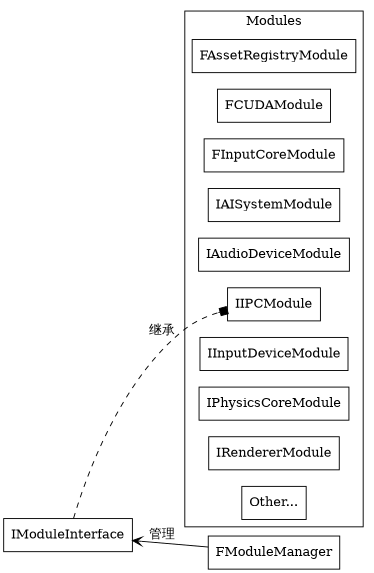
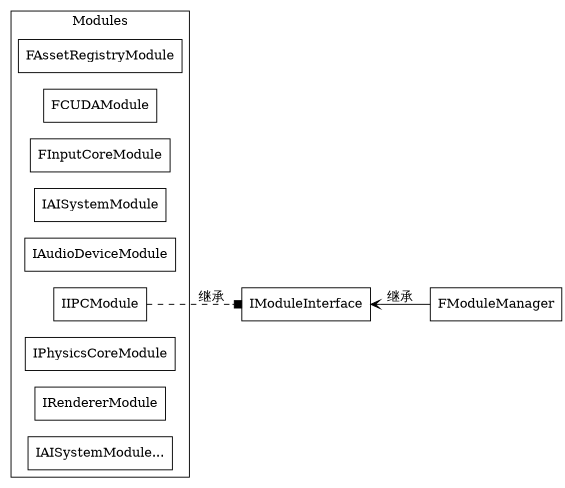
node "IInputDeviceModule": removed
edge "IModuleInterface" -> "IIPCModule": reversed
node "Other...": label "Other..." -> "IAISystemModule..."
edge "FModuleManager" -> "IModuleInterface": label "管理" -> "继承"
